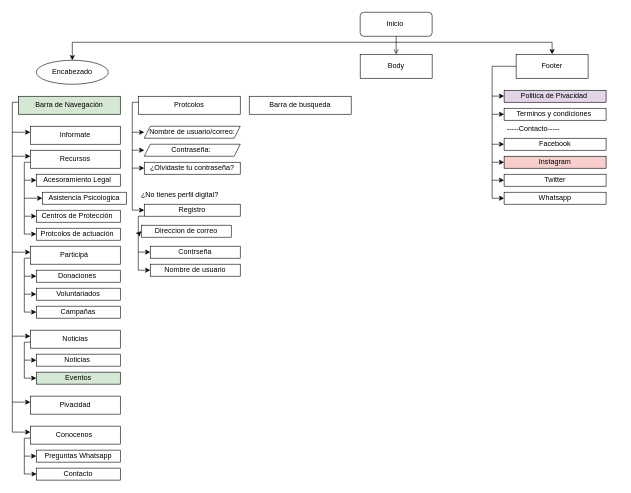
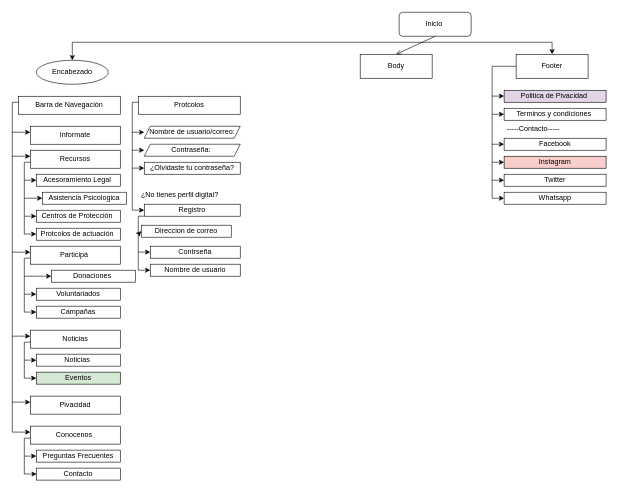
node "Inicio": moved (396, 24) -> (435, 24)
node "Barra de Navegación": fillcolor #d5e8d4 -> #ffffff
node "Barra de busqueda": removed
node "Donaciones": moved (78, 276) -> (93, 276)
node "Preguntas Whatsapp": label "Preguntas Whatsapp" -> "Preguntas Frecuentes"
